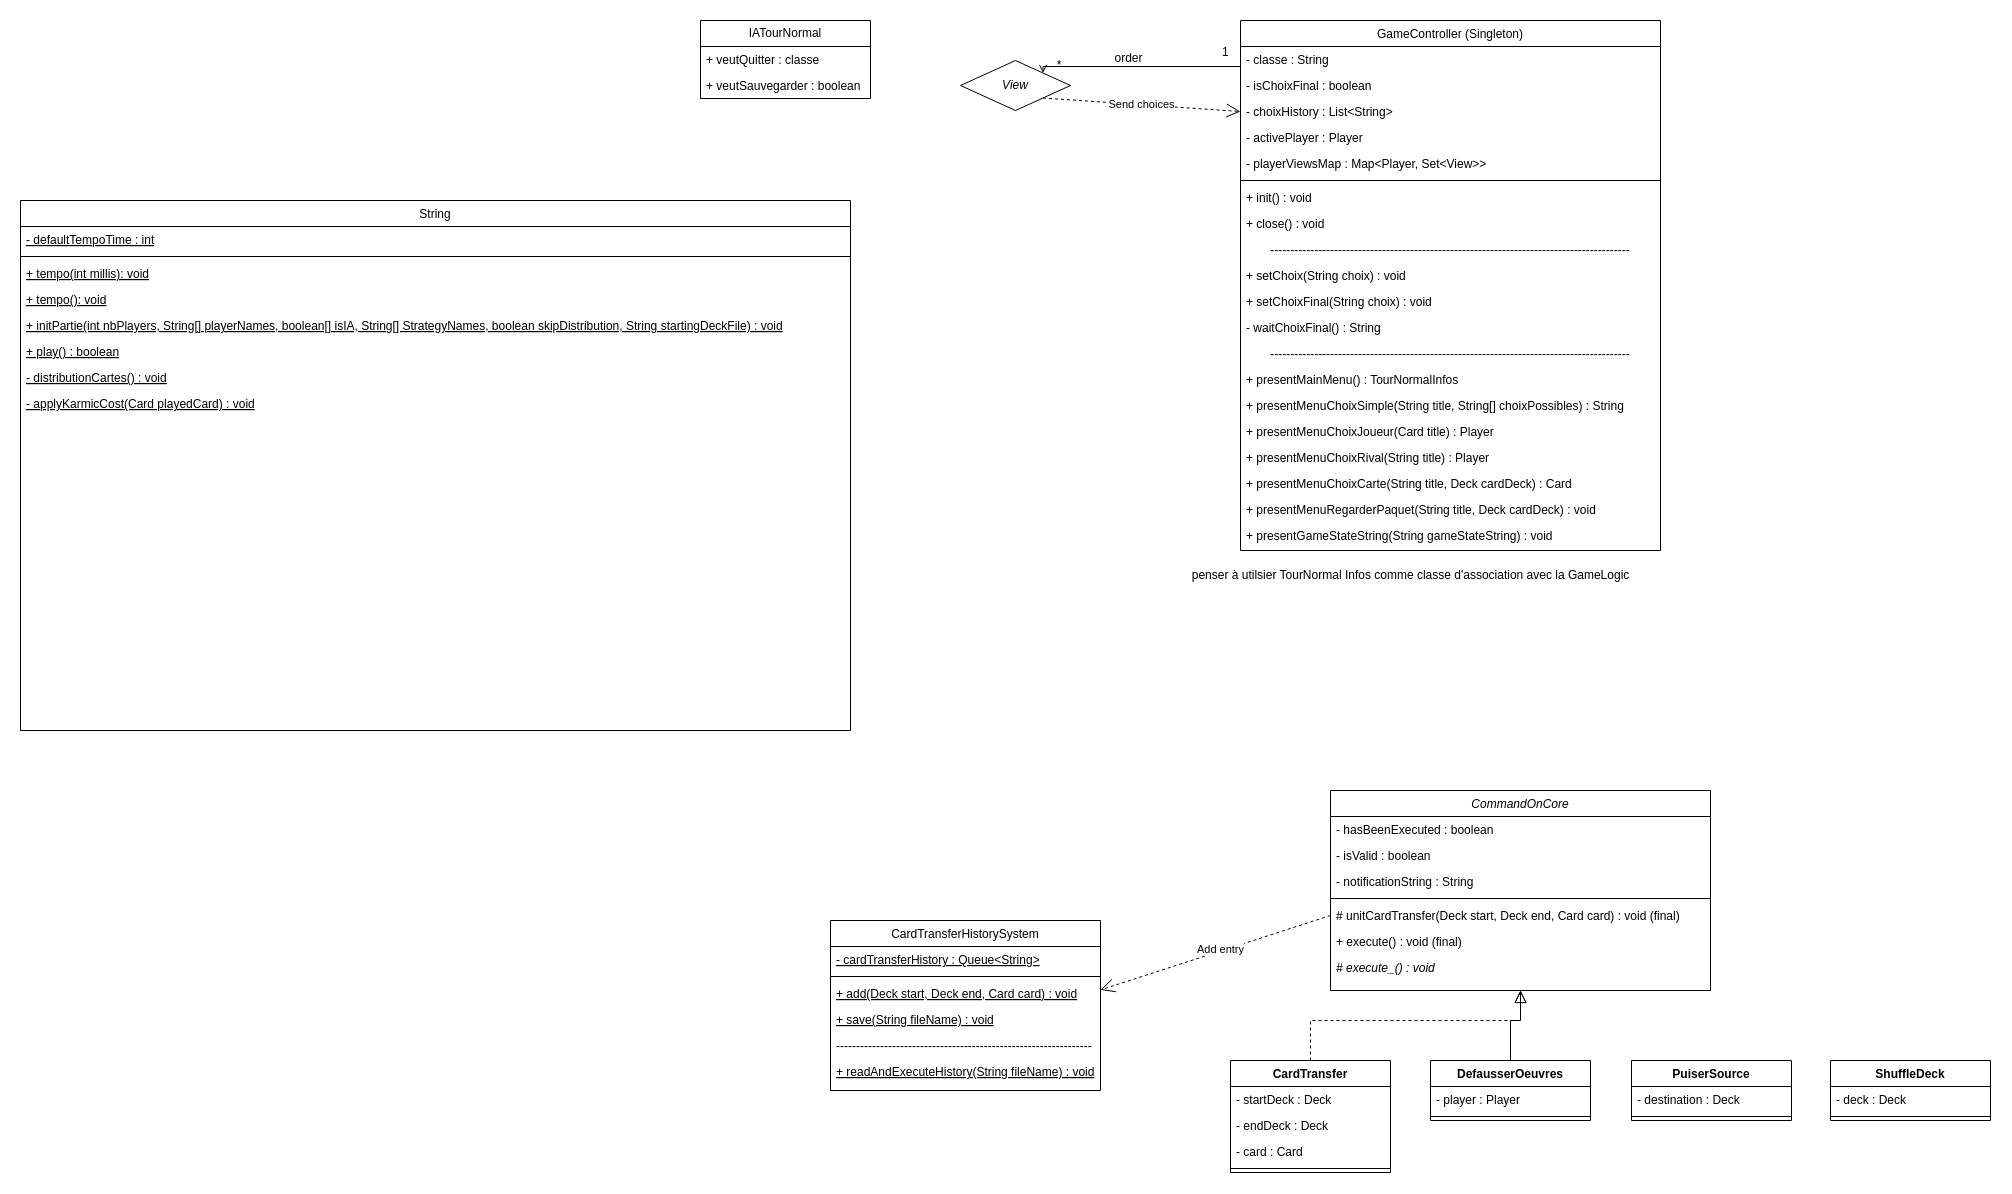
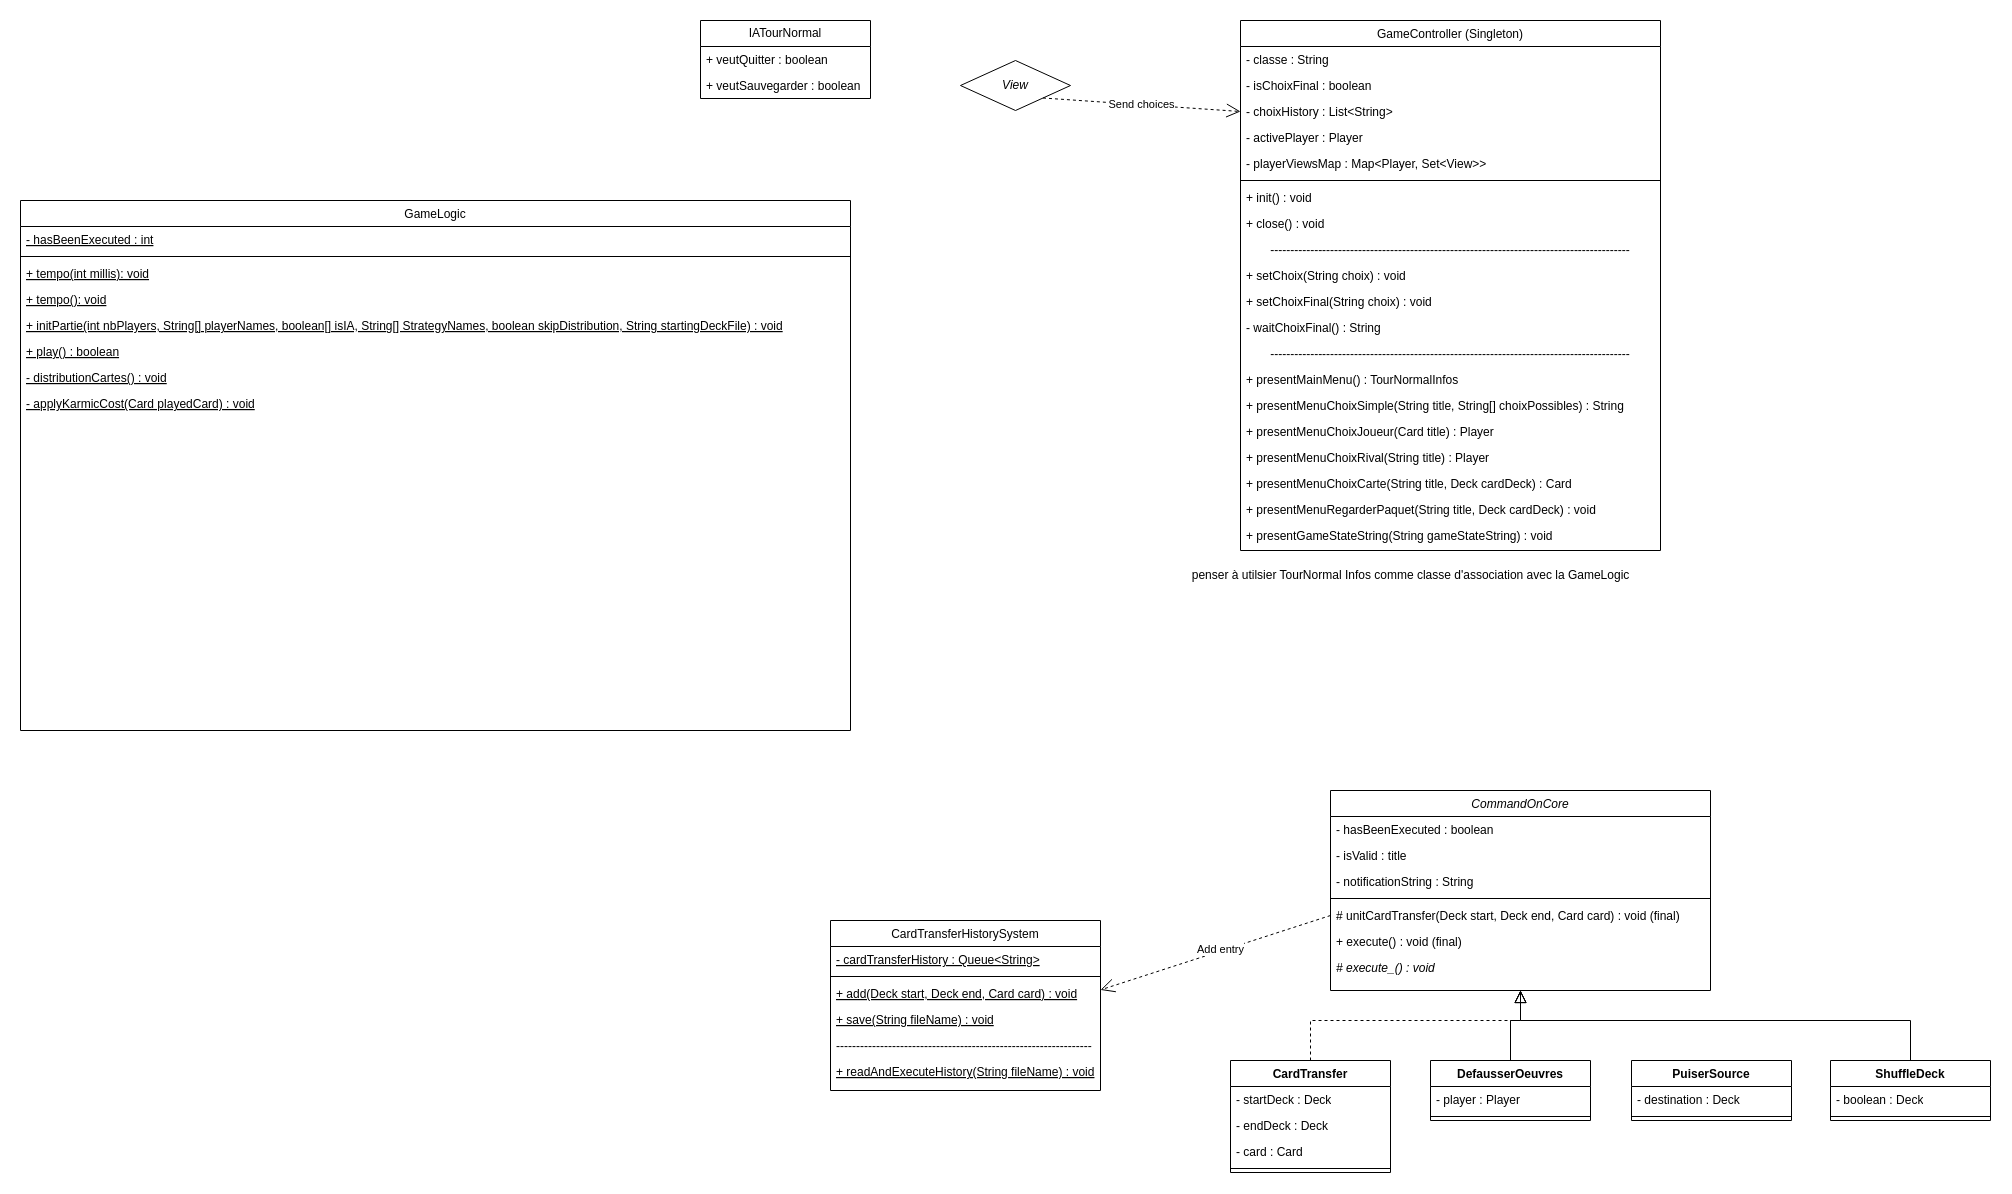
node "+ veutQuitter : classe": label "+ veutQuitter : classe" -> "+ veutQuitter : boolean"
edge "- classe : String" -> "View": removed, labels "1", "order", "*"
node "String": label "String" -> "GameLogic"
node "- defaultTempoTime : int": label "- defaultTempoTime : int" -> "- hasBeenExecuted : int"
node "- isValid : boolean": label "- isValid : boolean" -> "- isValid : title"
edge "ShuffleDeck" -> "CommandOnCore": added
node "- deck : Deck": label "- deck : Deck" -> "- boolean : Deck"
